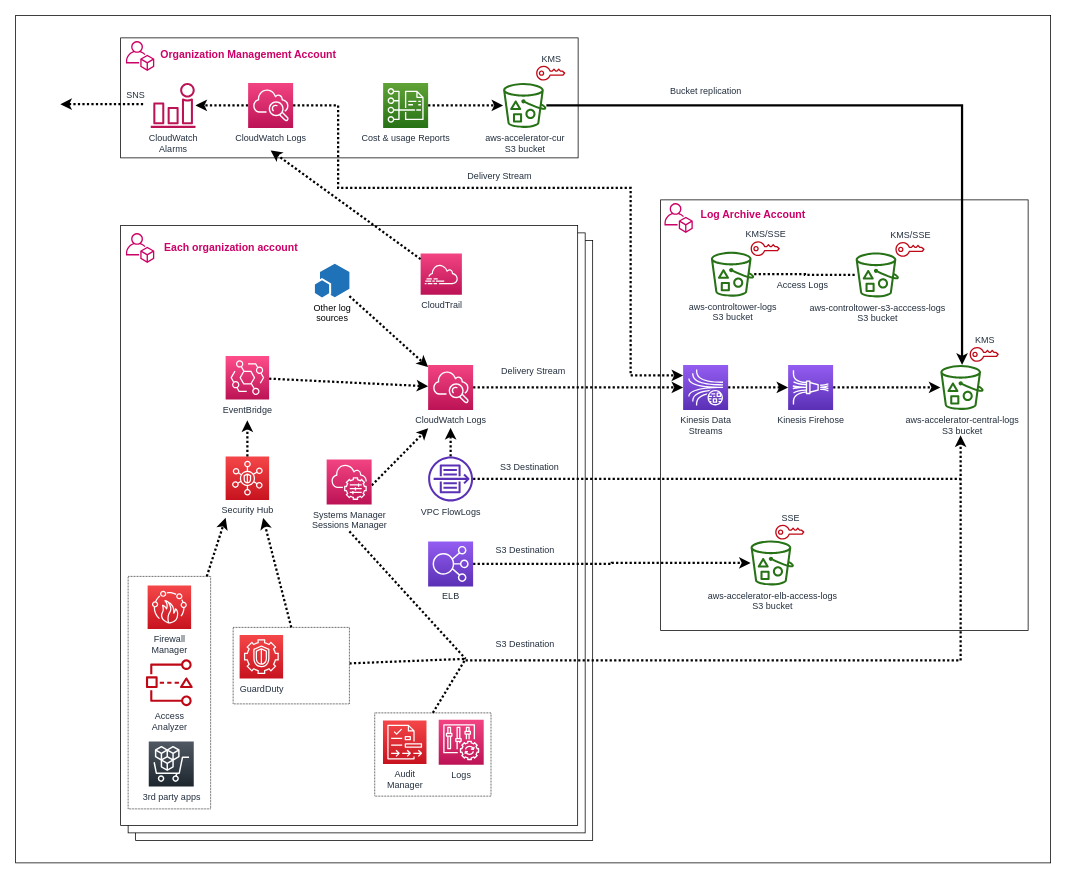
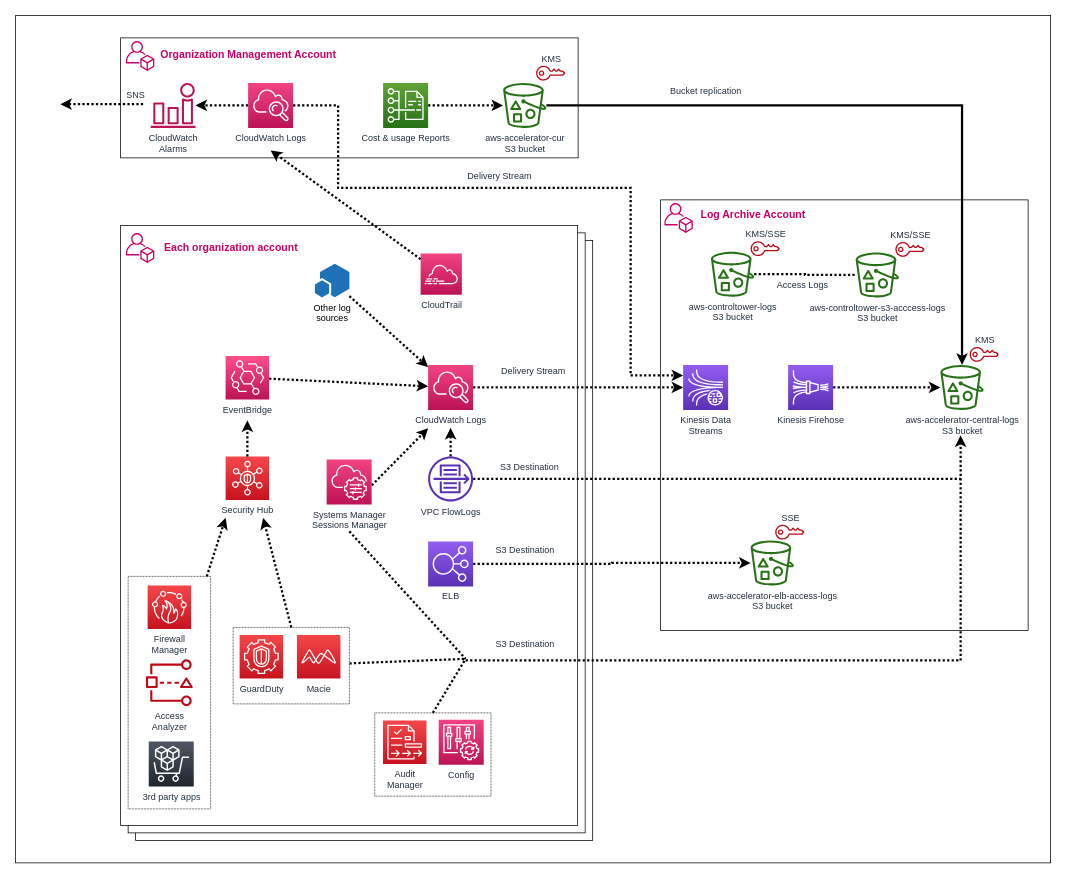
edge "Kinesis Data Streams" -> "Kinesis Firehose": removed
node "Macie": added
node "Logs": label "Logs" -> "Config"
